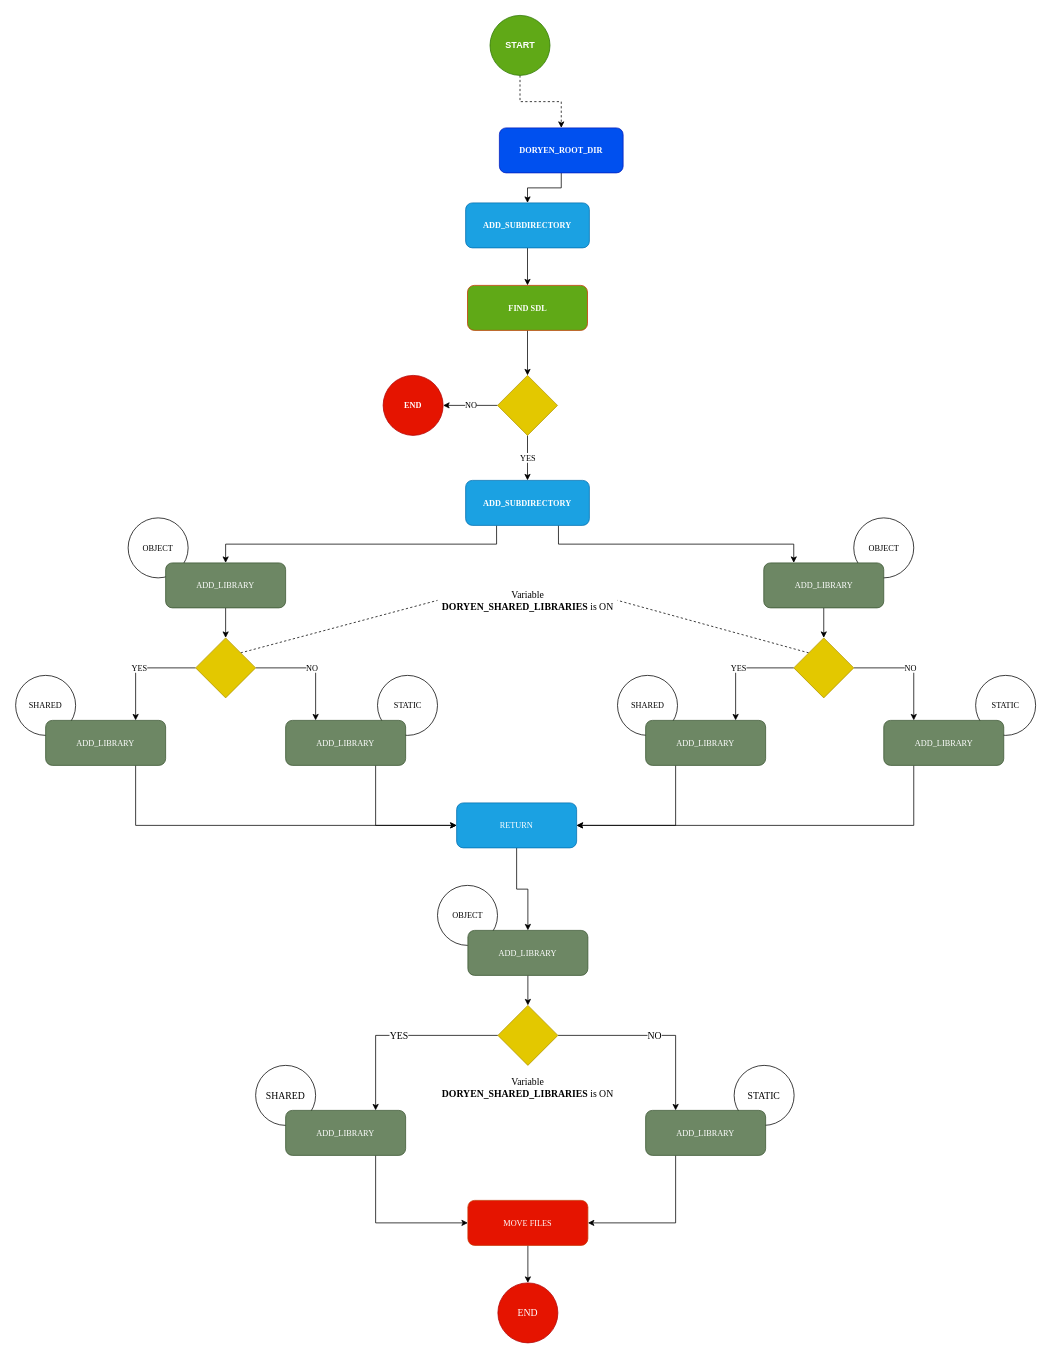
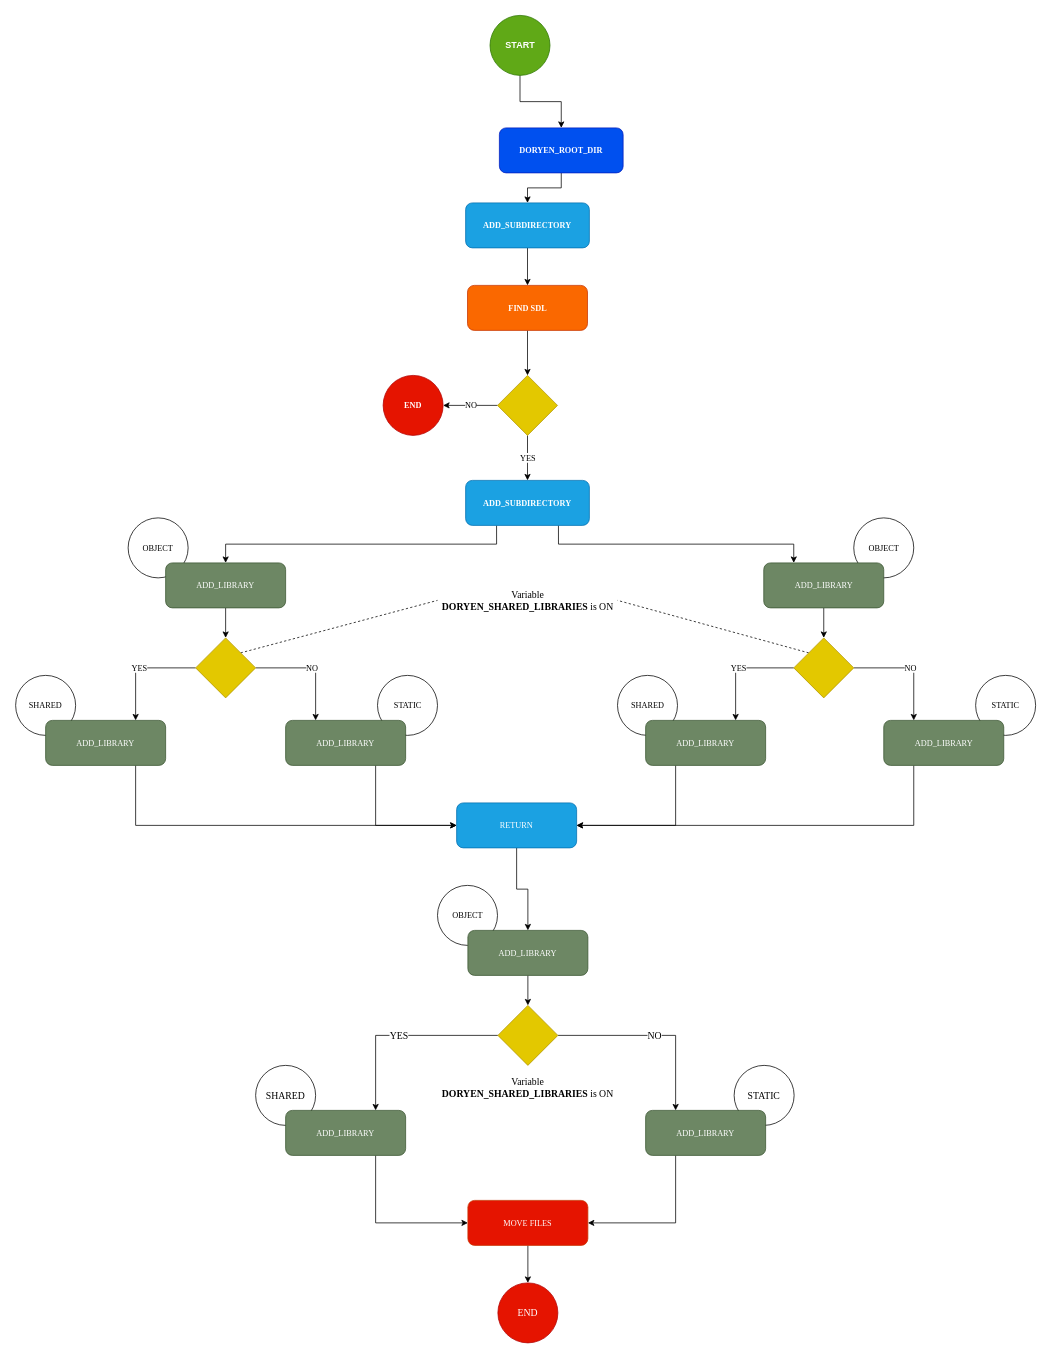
edge "START" -> "DORYEN_ROOT_DIR": style dashed -> solid
node "FIND SDL": fillcolor #60a917 -> #fa6800
